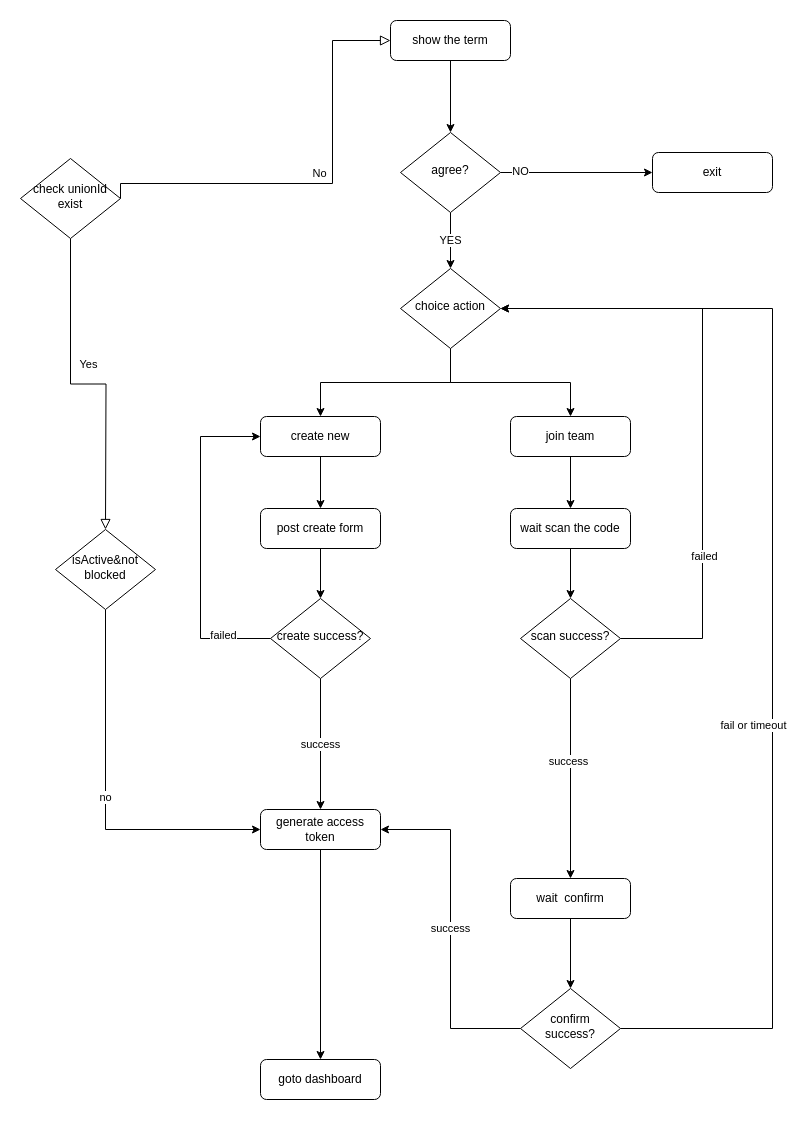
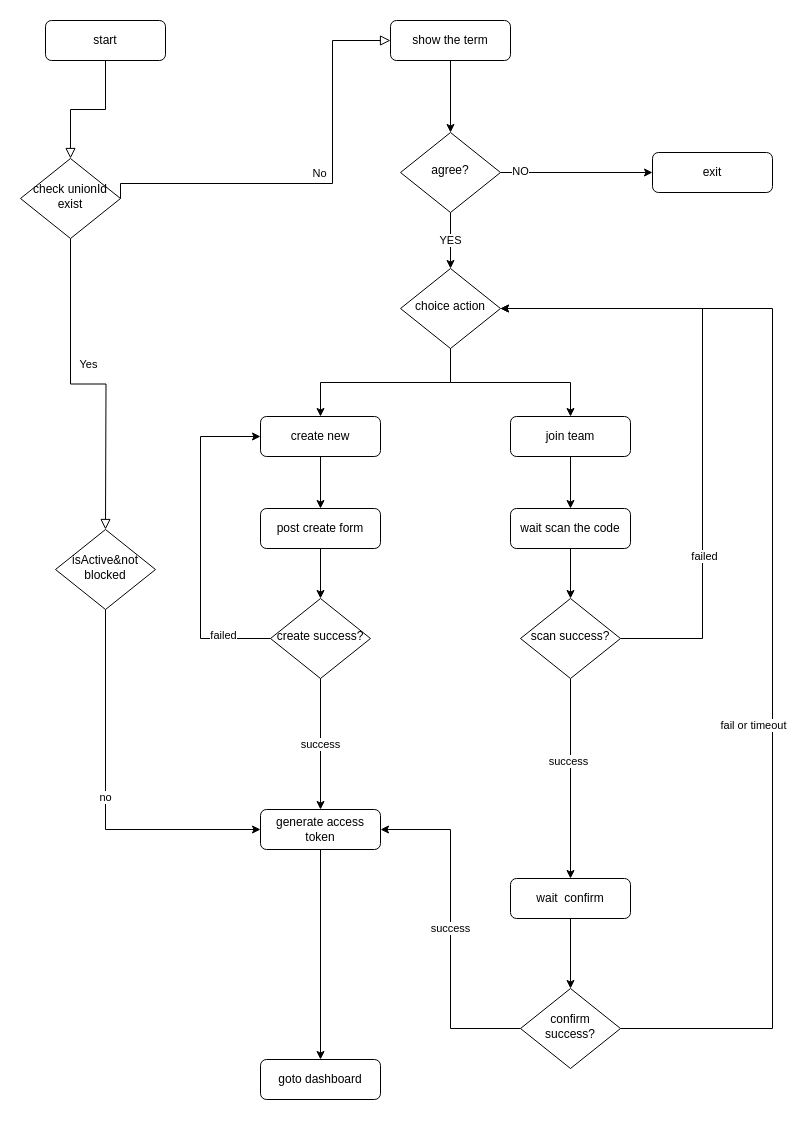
node "start": added
edge "start" -> "check unionId exist": added
